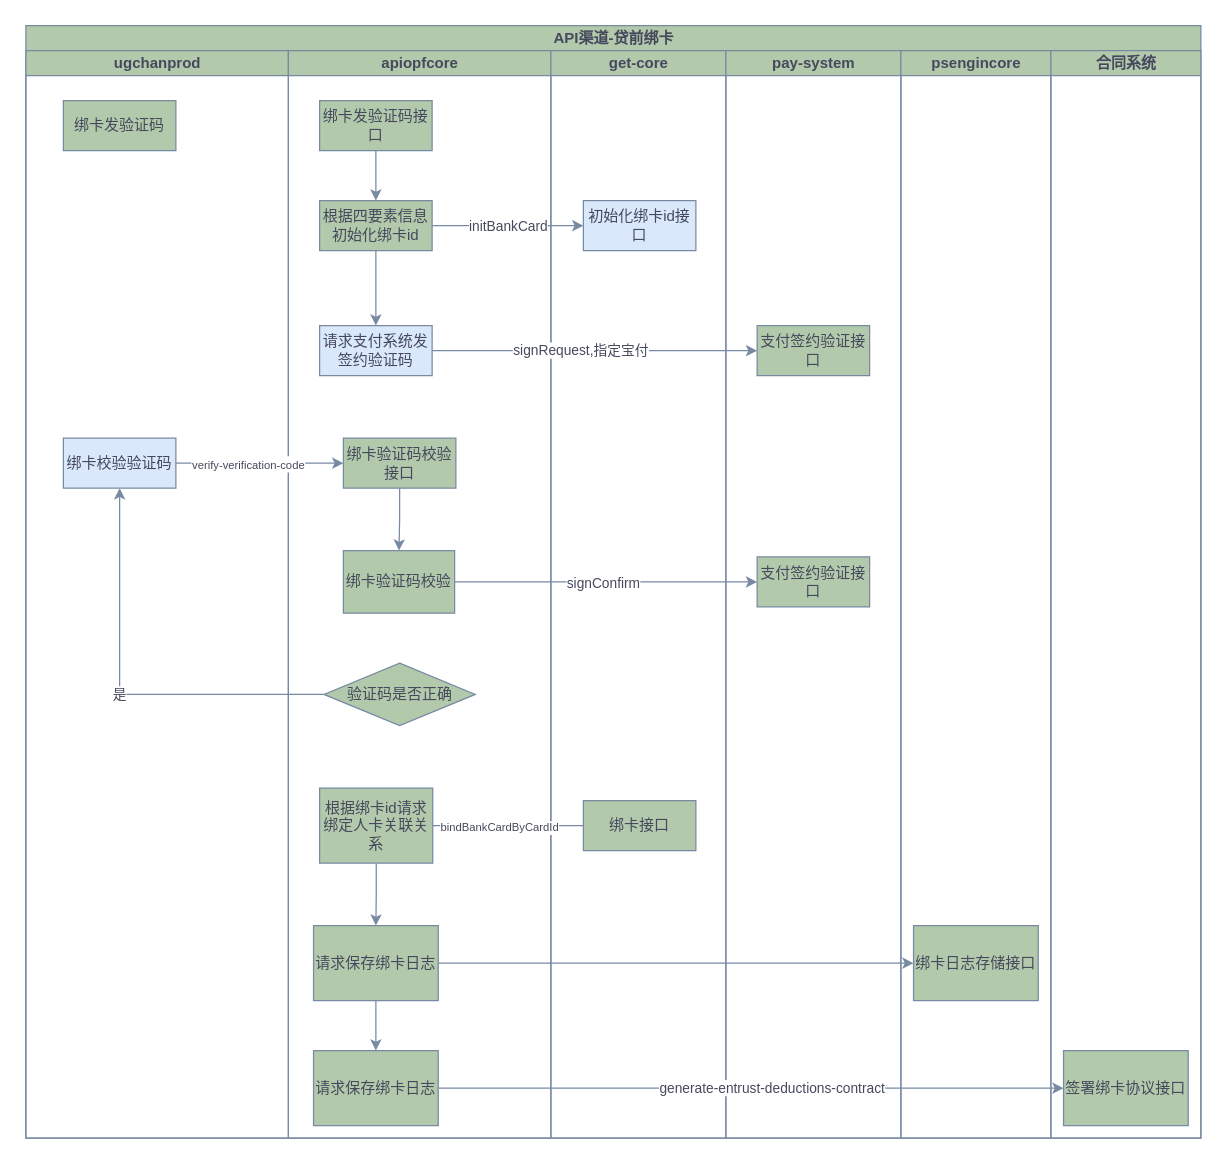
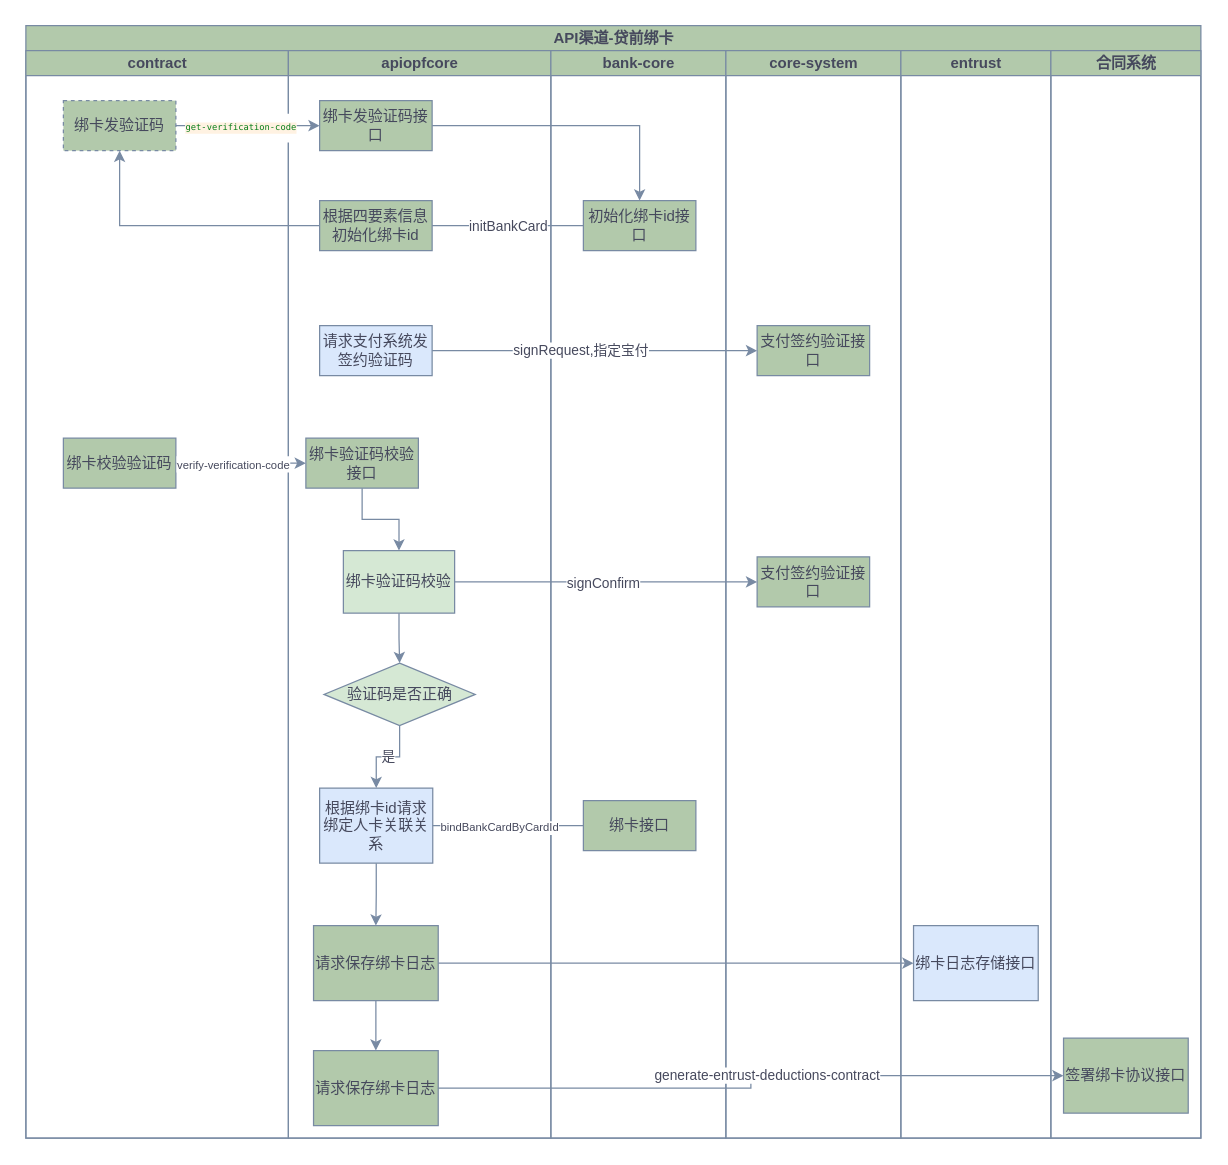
node "ugchanprod": label "ugchanprod" -> "contract"
node "get-core": label "get-core" -> "bank-core"
node "pay-system": label "pay-system" -> "core-system"
node "psengincore": label "psengincore" -> "entrust"
node "绑卡发验证码": style solid -> dashed
edge "绑卡发验证码" -> "绑卡发验证码接口": added, label "get-verification-code"
edge "绑卡发验证码接口" -> "根据四要素信息 初始化绑卡id": now "绑卡发验证码接口" -> "初始化绑卡id接口"
edge "根据四要素信息 初始化绑卡id" -> "初始化绑卡id接口": arrowhead classic -> none
node "初始化绑卡id接口": fillcolor #dae8fc -> #b2c9ab
edge "根据四要素信息 初始化绑卡id" -> "请求支付系统发签约验证码": now "根据四要素信息 初始化绑卡id" -> "绑卡发验证码"
node "绑卡校验验证码": fillcolor #dae8fc -> #b2c9ab
node "绑卡验证码校验接口": moved (399, 463) -> (362, 463)
node "绑卡验证码校验": fillcolor #b2c9ab -> #d5e8d4
edge "绑卡验证码校验" -> "验证码是否正确": added
edge "验证码是否正确" -> "绑卡校验验证码": now "验证码是否正确" -> "根据绑卡id请求绑定人卡关联关系"
node "验证码是否正确": fillcolor #b2c9ab -> #d5e8d4
node "根据绑卡id请求绑定人卡关联关系": fillcolor #b2c9ab -> #dae8fc
node "绑卡日志存储接口": fillcolor #b2c9ab -> #dae8fc
node "签署绑卡协议接口": moved (1126, 1088) -> (1126, 1076)
